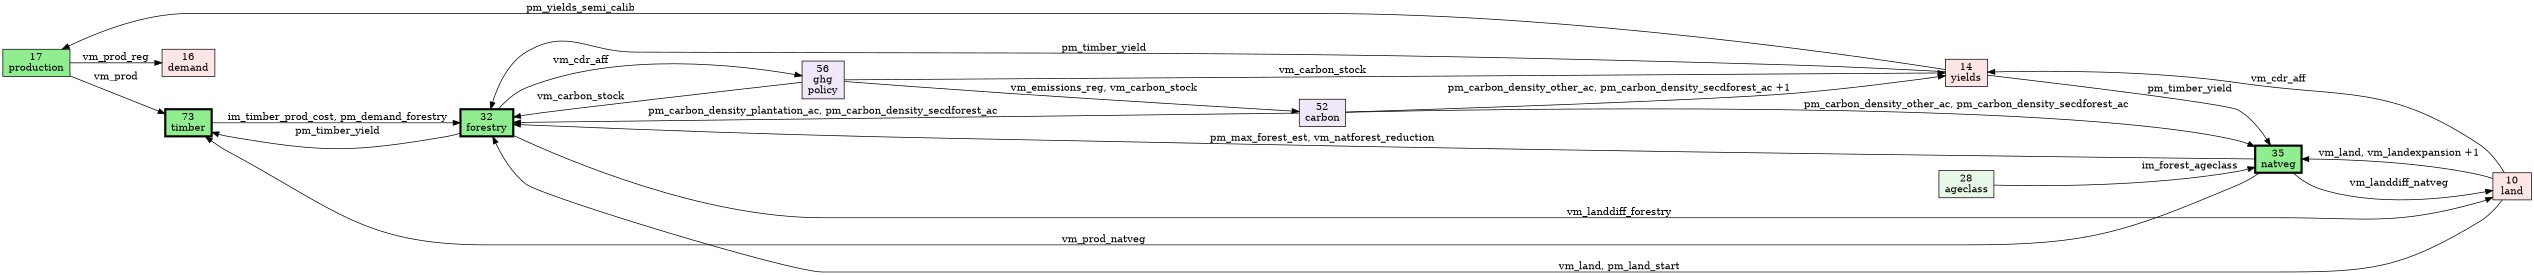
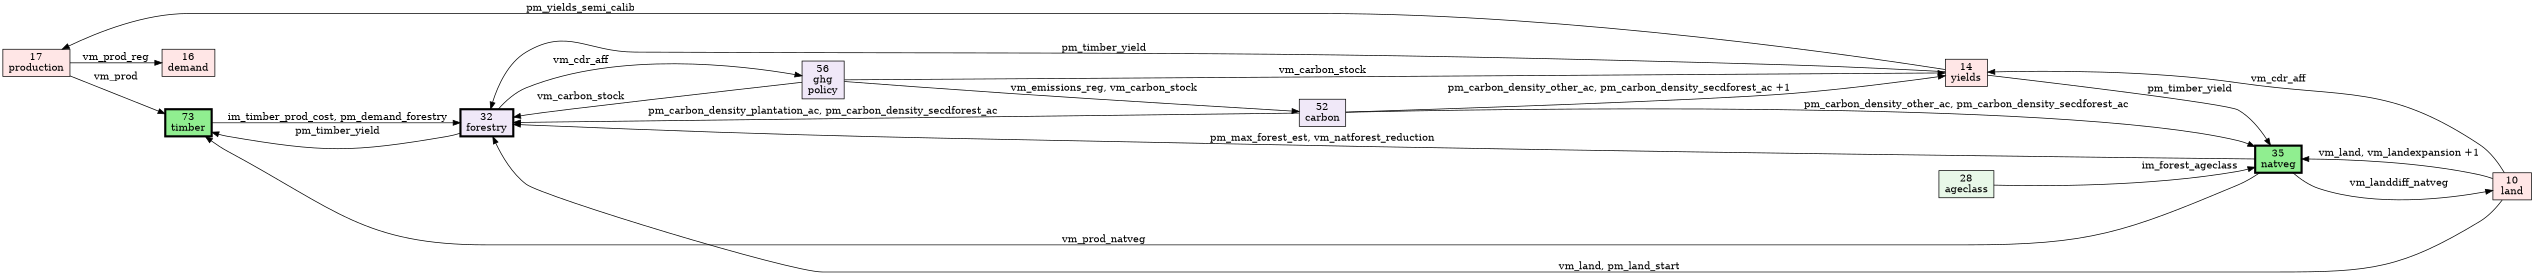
node "17 production": fillcolor #90ee90 -> #ffe6e6
node "32 forestry": fillcolor #90ee90 -> #f0e8f8
edge "32 forestry" -> "10 land": removed, label "vm_landdiff_forestry"
